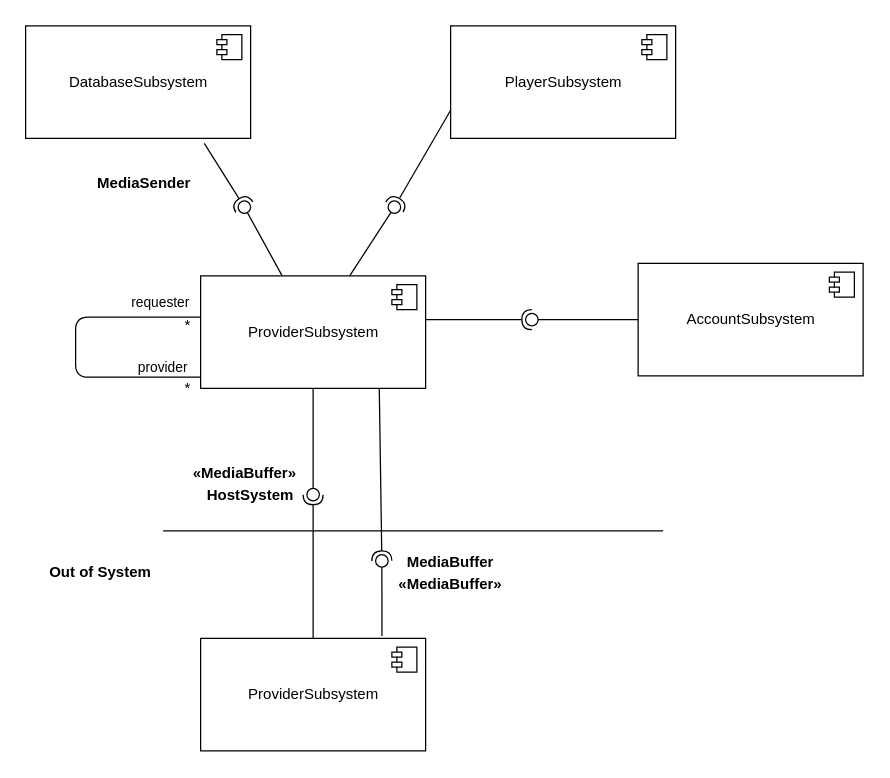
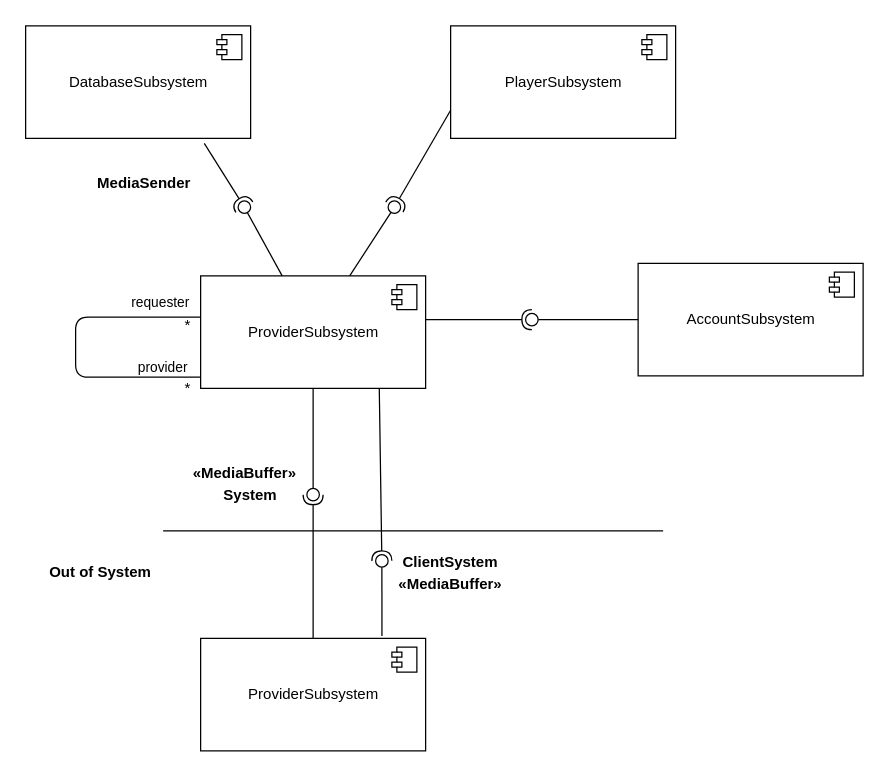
node "HostSystem": label "HostSystem" -> "System"
node "MediaBuffer": label "MediaBuffer" -> "ClientSystem"
